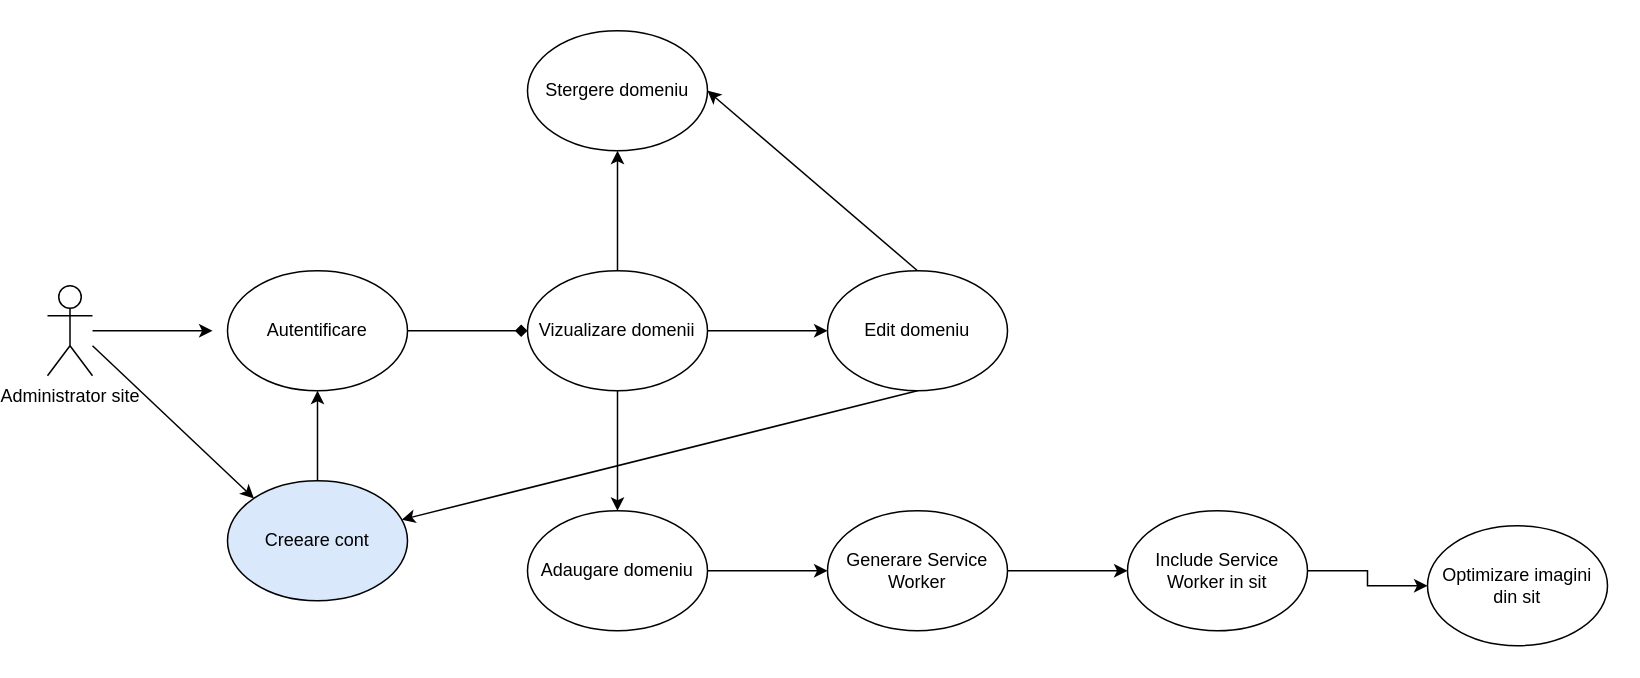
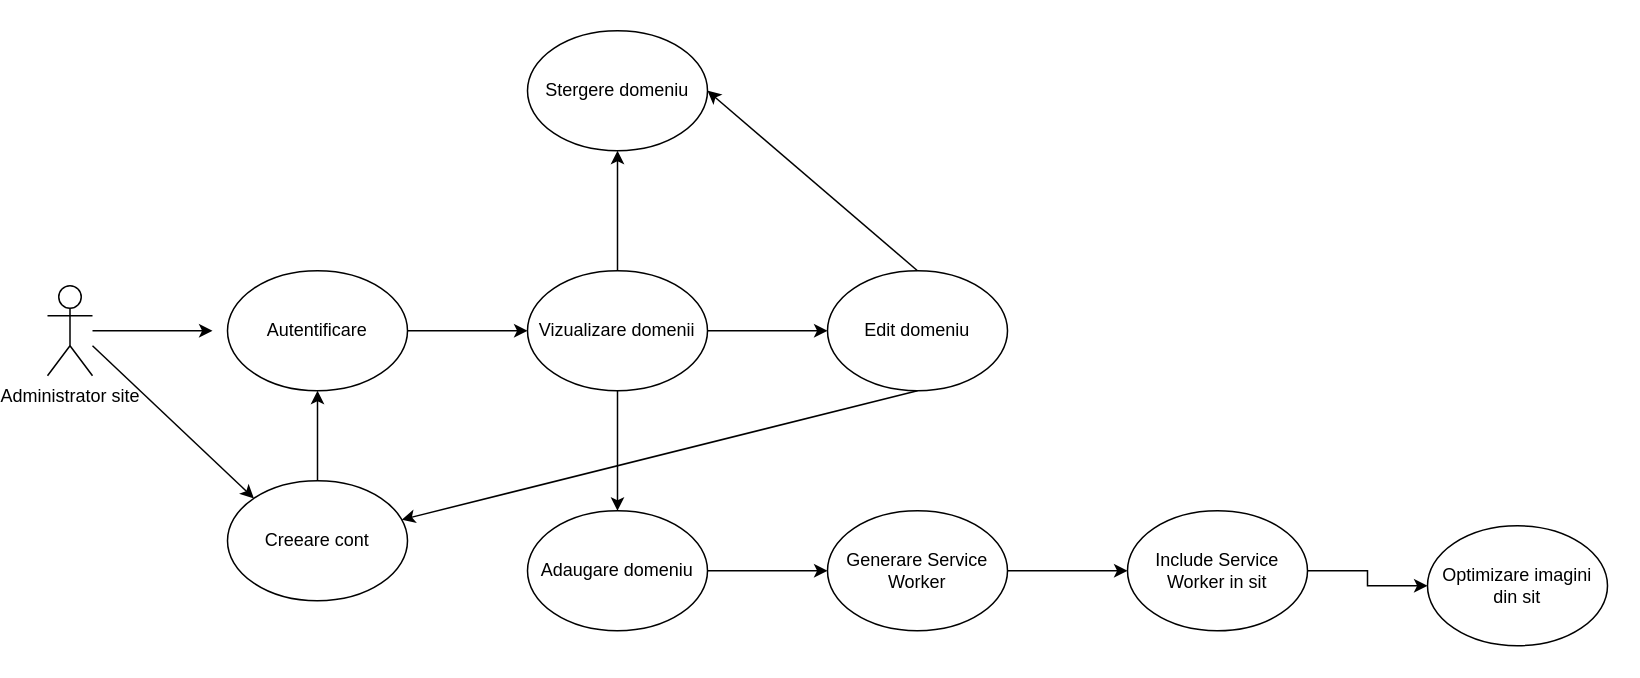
edge "Autentificare" -> "Vizualizare domenii": arrowhead diamond -> classic
node "Creeare cont": fillcolor #dae8fc -> #ffffff
